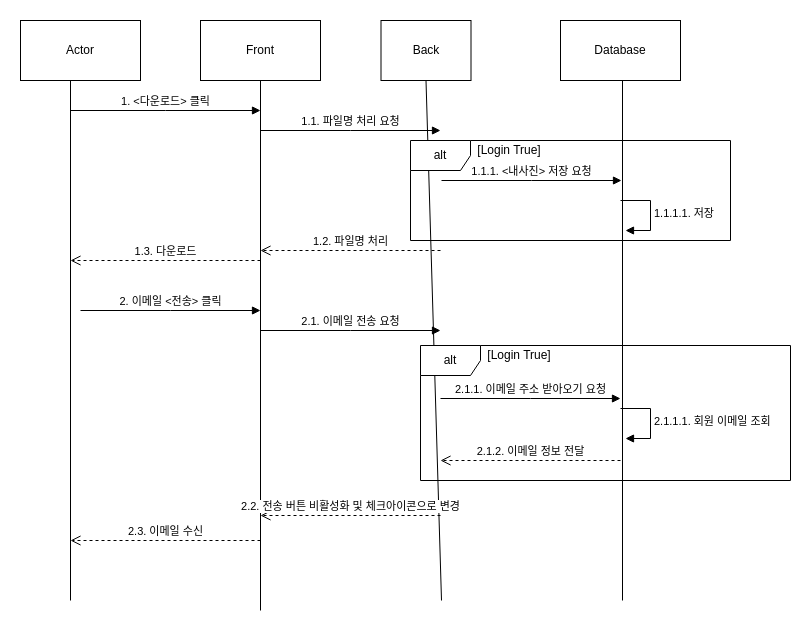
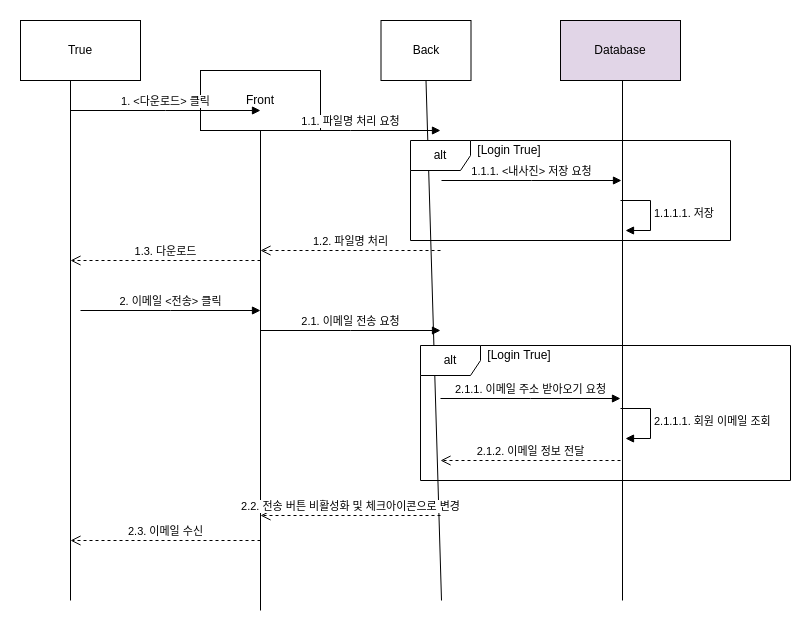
node "Actor": label "Actor" -> "True"
node "Front": moved (261, 51) -> (261, 101)
node "Database": fillcolor #ffffff -> #e1d5e7
